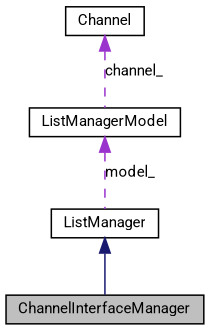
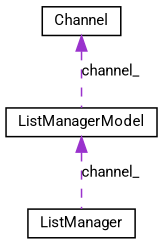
edge "ListManager" -> "ListManagerModel": label "model_" -> "channel_"
node "ChannelInterfaceManager": removed
